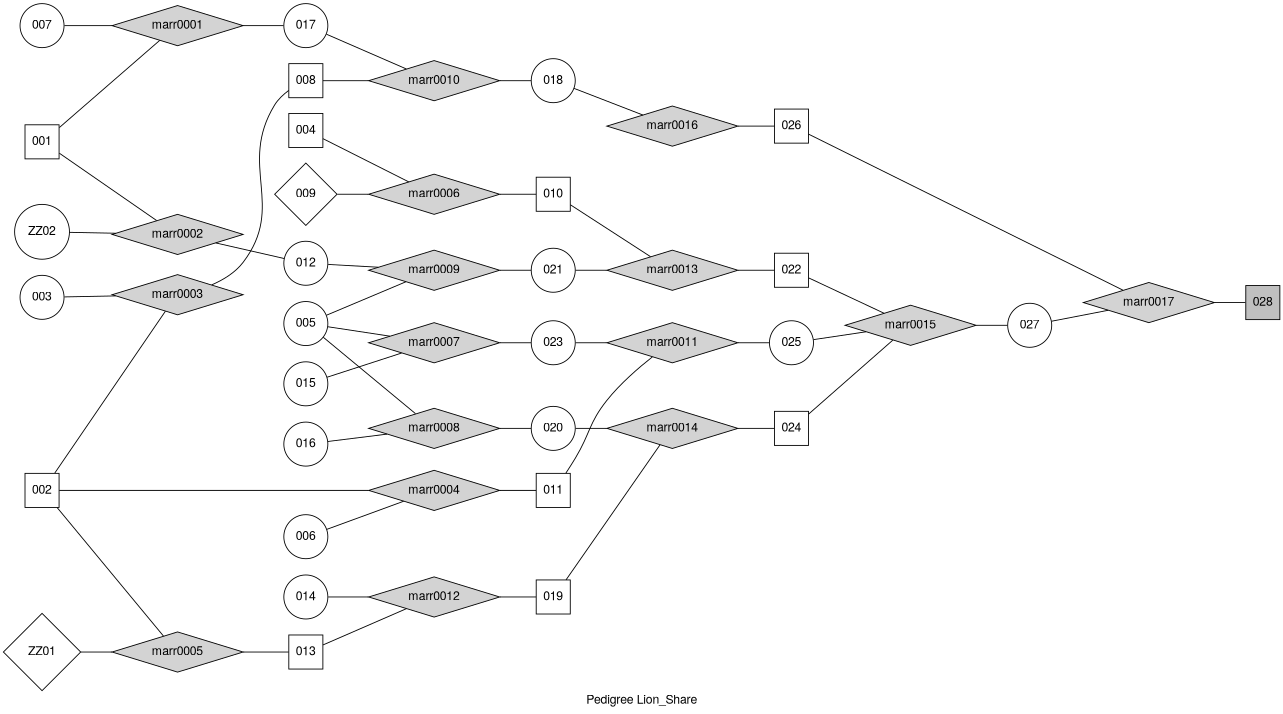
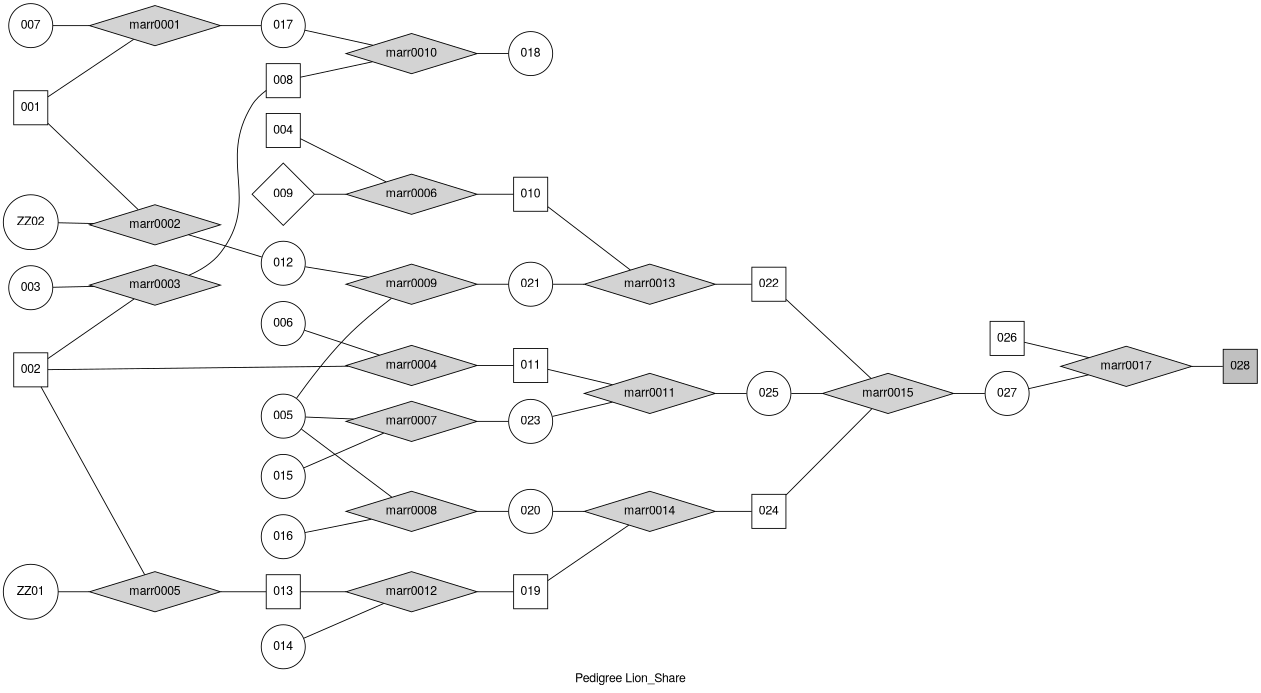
node "marr0016": removed
node "ZZ01": shape diamond -> circle
